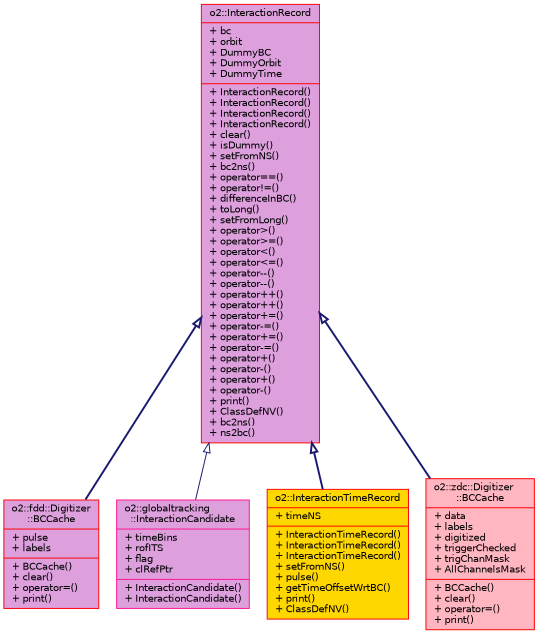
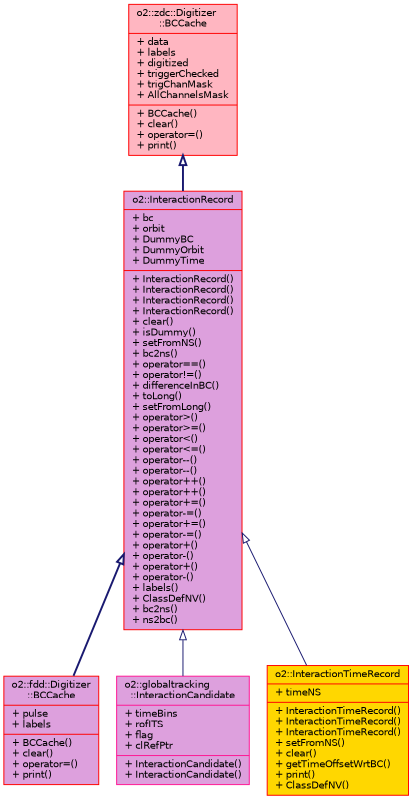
edge "o2::zdc::Digitizer" -> "o2::InteractionRecord": reversed
node "o2::InteractionRecord": text "+ print()" -> "+ labels()"
edge "o2::InteractionTimeRecord" -> "o2::InteractionRecord": style bold -> solid
node "o2::InteractionTimeRecord": text "+ pulse()" -> "+ clear()"
